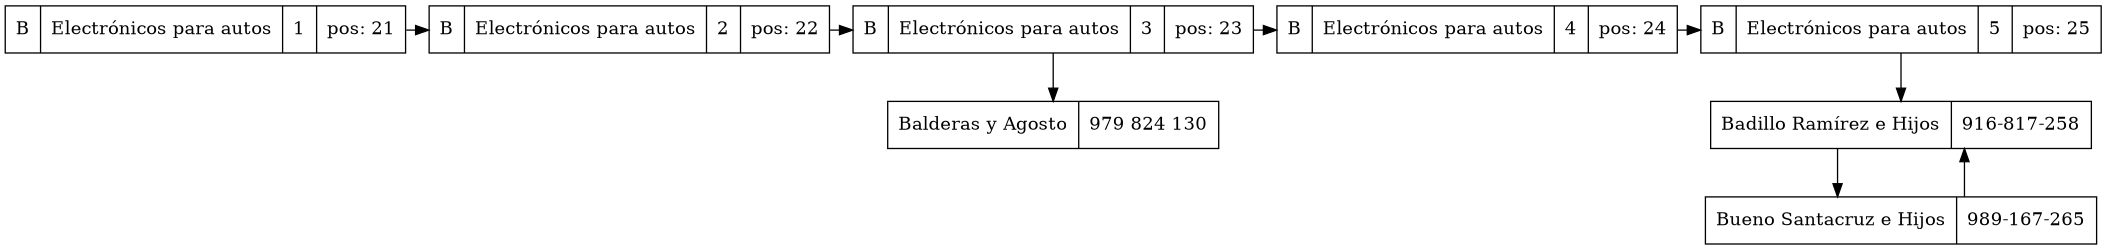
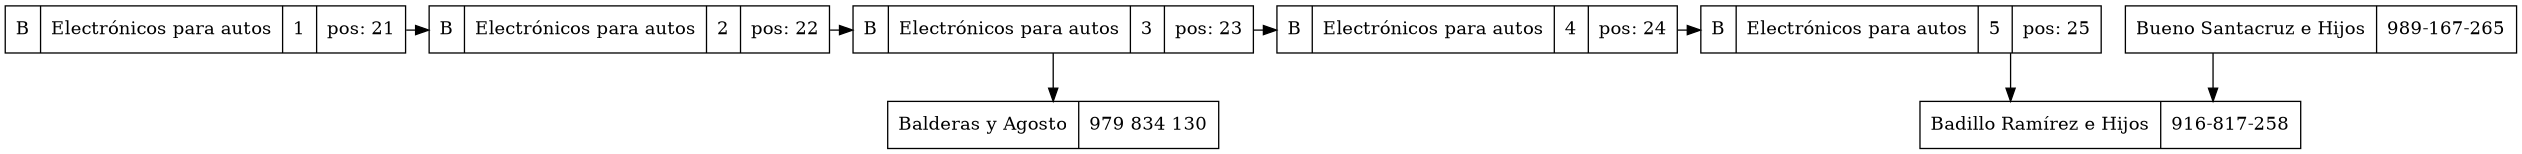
node "Balderas y Agosto": text "979 824 130" -> "979 834 130"
edge "Badillo Ramírez e Hijos" -> "Bueno Santacruz e Hijos": removed
